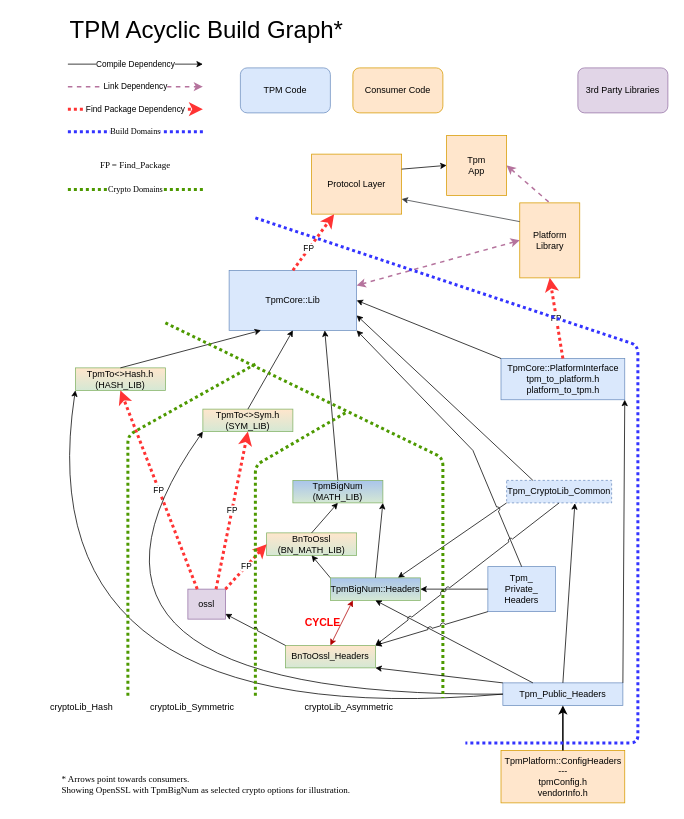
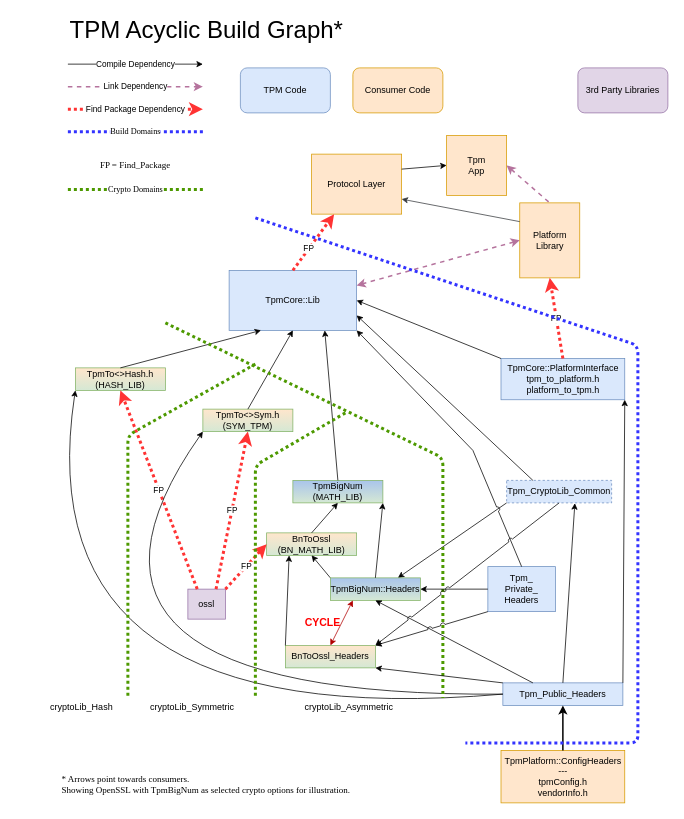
node "TpmTo<>Sym.h (SYM_LIB)": label "TpmTo<>Sym.h (SYM_LIB)" -> "TpmTo<>Sym.h (SYM_TPM)"
edge "BnToOssl_Headers" -> "ossl": now "BnToOssl_Headers" -> "BnToOssl (BN_MATH_LIB)"
